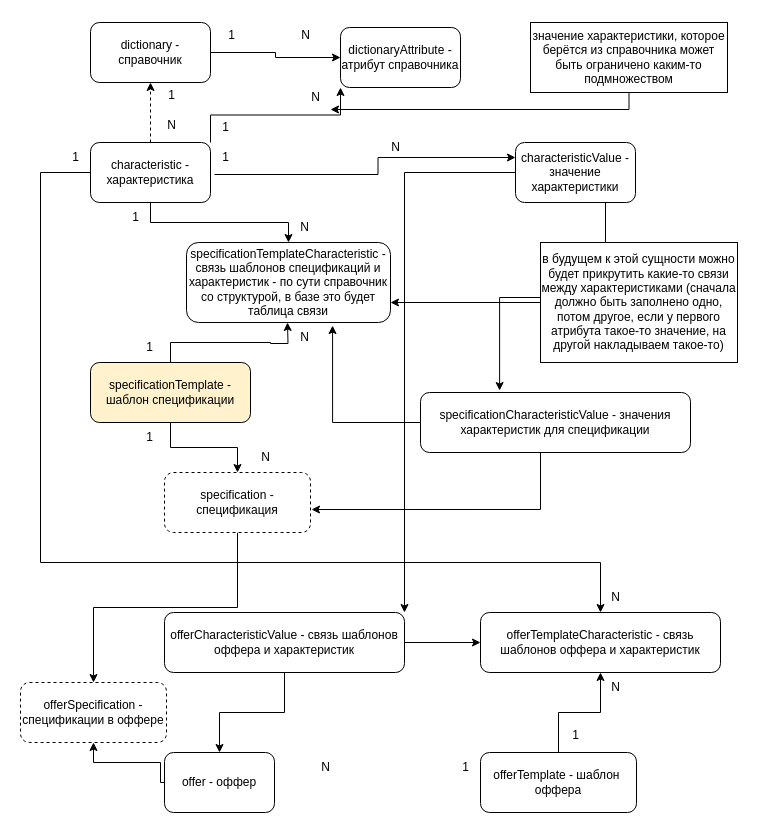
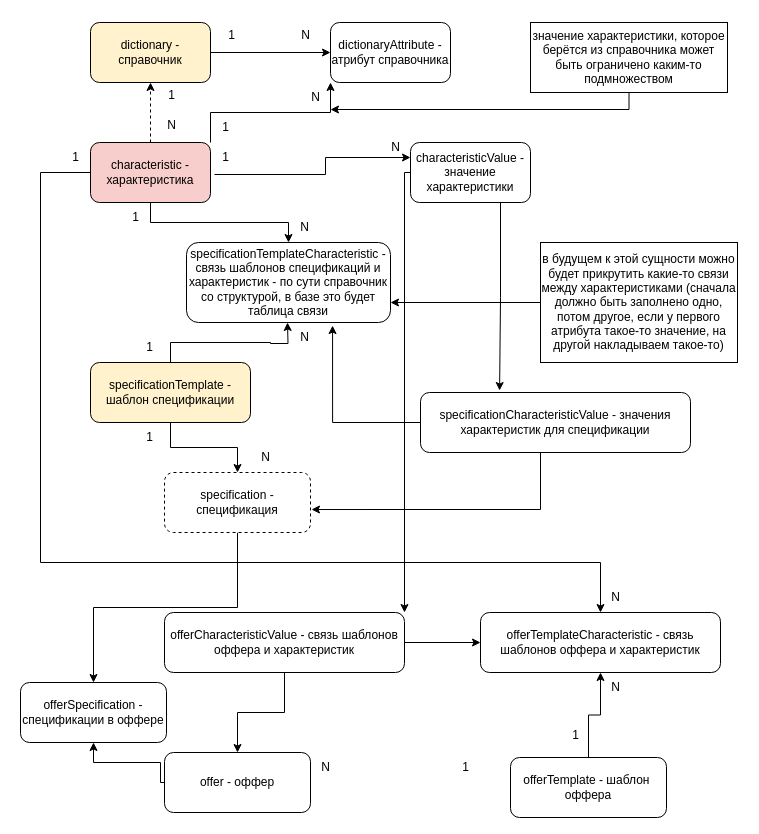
node "dictionary - справочник": fillcolor #ffffff -> #fff2cc
node "dictionaryAttribute - атрибут справочника": moved (401, 58) -> (391, 53)
node "characteristic - характеристика": fillcolor #ffffff -> #f8cecc
node "characteristicValue - значение характеристики": moved (576, 173) -> (471, 173)
node "offerSpecification - спецификации в оффере": style dashed -> solid
node "offer - оффер": size 110x60 -> 146x60
node "offerTemplate - шаблон оффера": moved (559, 783) -> (589, 788)
